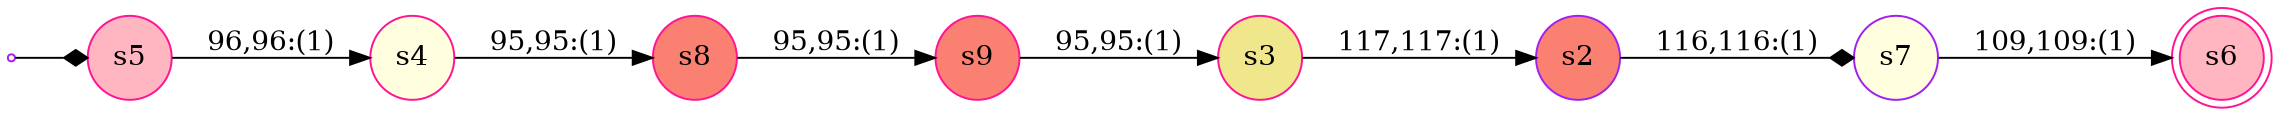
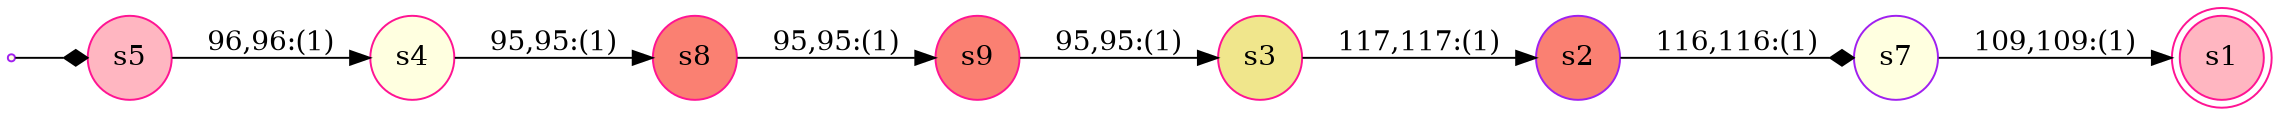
node "s6": label "s6" -> "s1"
